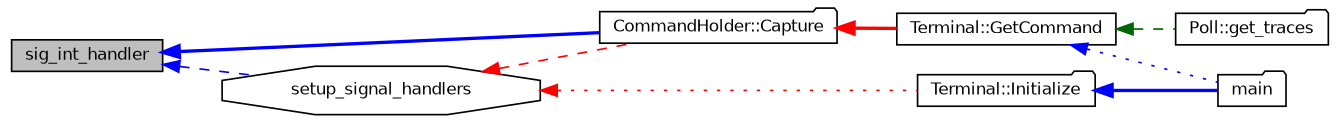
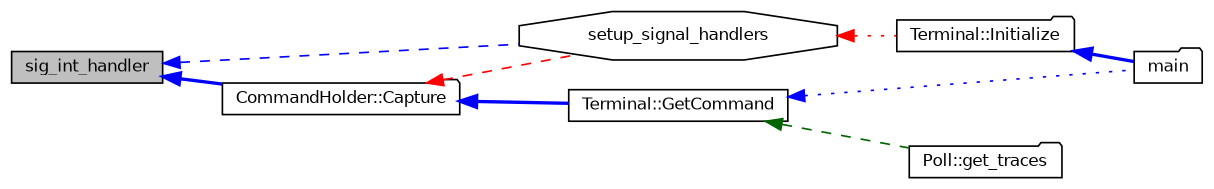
edge "Terminal::GetCommand" -> "CommandHolder::Capture": color red -> blue
edge "CommandHolder::Capture" -> "setup_signal_handlers": reversed
